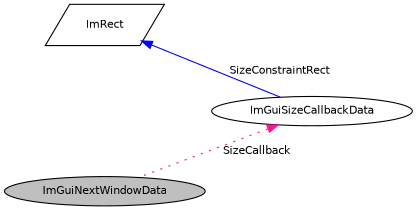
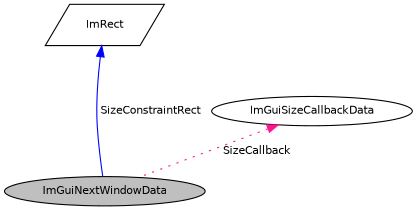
edge "ImGuiSizeCallbackData" -> "ImRect": now "ImGuiNextWindowData" -> "ImRect"
